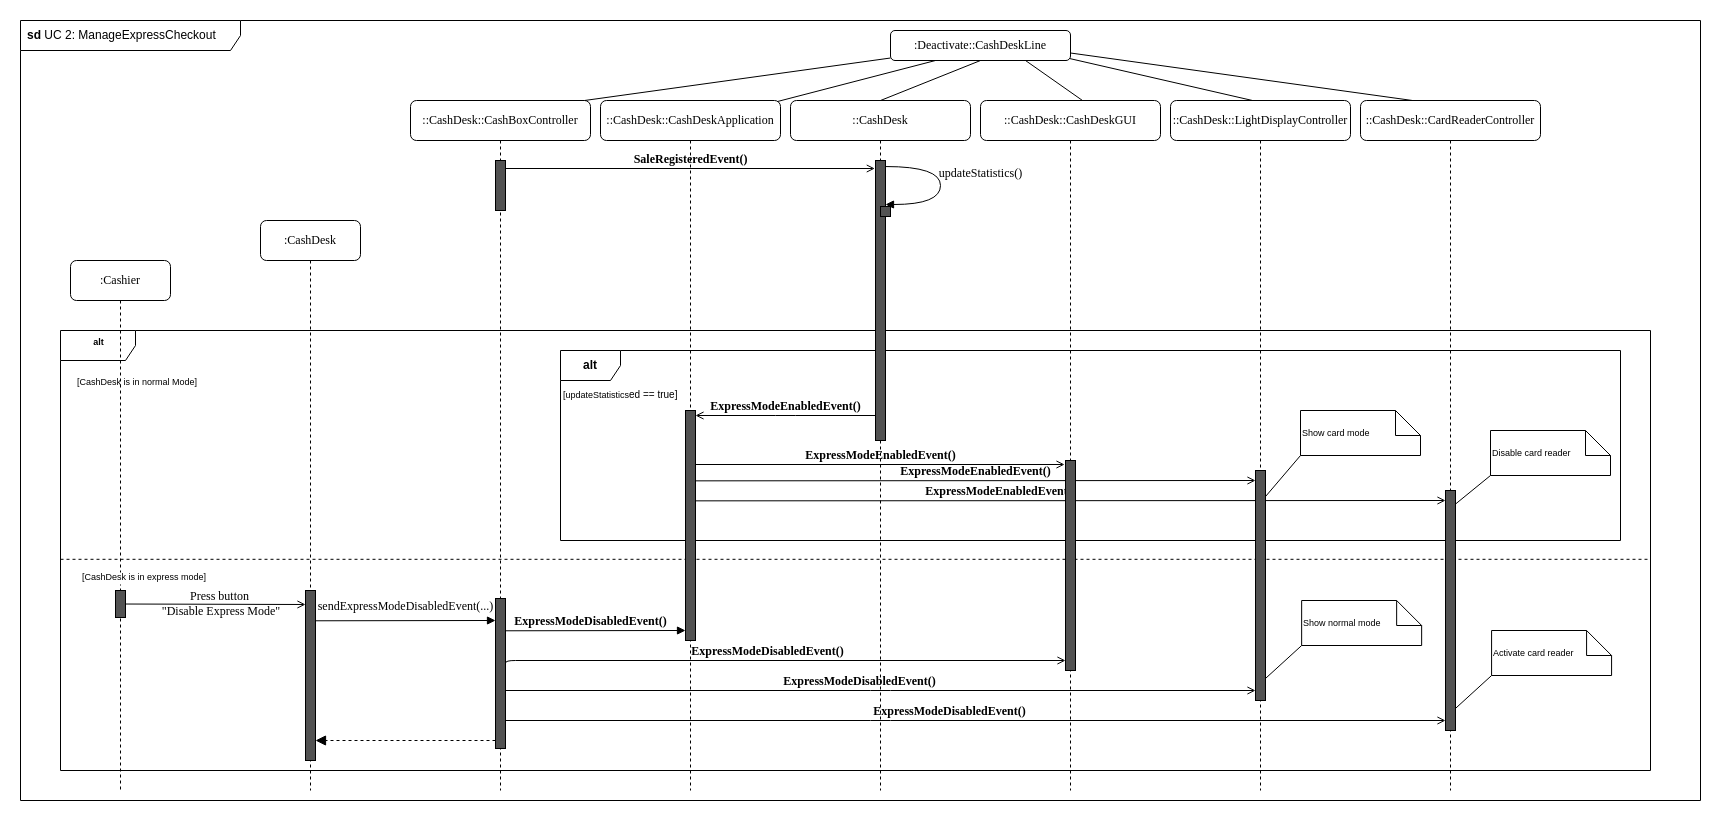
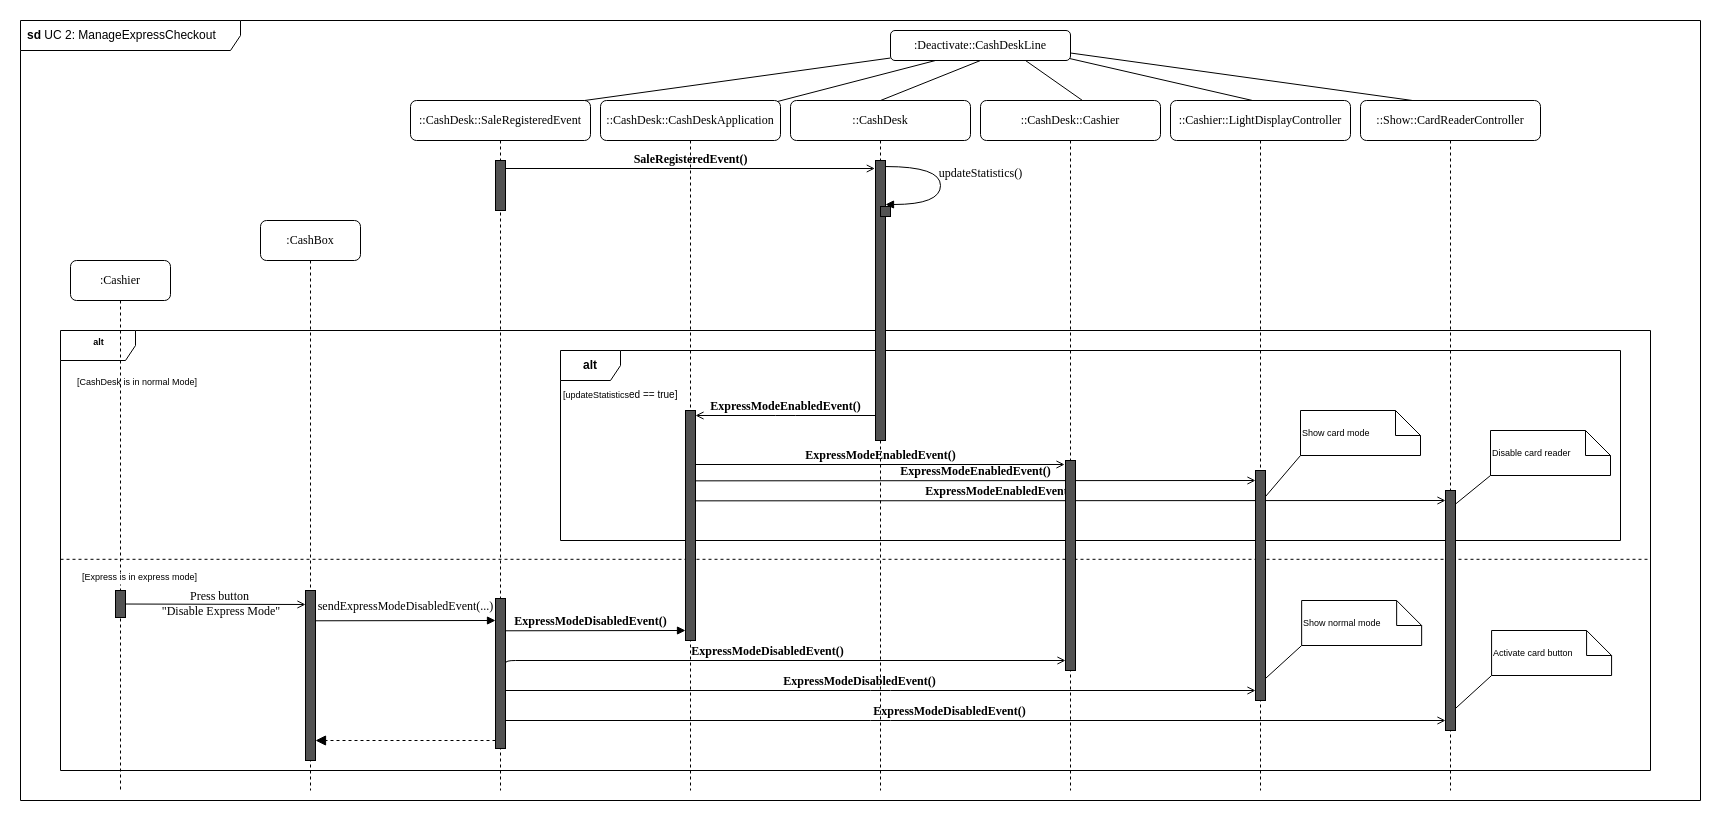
node "::CashDesk::CashBoxController": label "::CashDesk::CashBoxController" -> "::CashDesk::SaleRegisteredEvent"
node "::CashDesk::CashDeskGUI": label "::CashDesk::CashDeskGUI" -> "::CashDesk::Cashier"
node "::CashDesk::LightDisplayController": label "::CashDesk::LightDisplayController" -> "::Cashier::LightDisplayController"
node "::CashDesk::CardReaderController": label "::CashDesk::CardReaderController" -> "::Show::CardReaderController"
node ":CashDesk": label ":CashDesk" -> ":CashBox"
node "[CashDesk is in express mode]": label "[CashDesk is in express mode]" -> "[Express is in express mode]"
node "Activate card reader": label "Activate card reader" -> "Activate card button"
